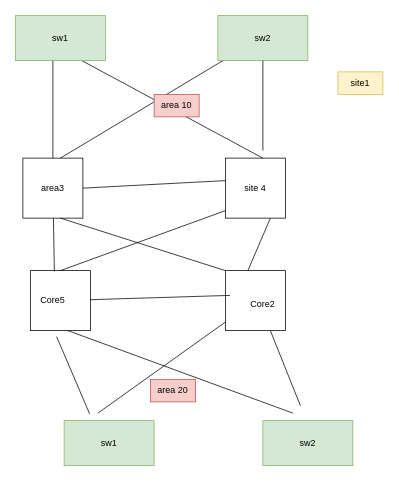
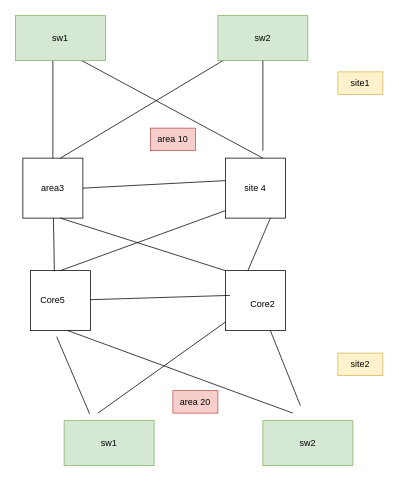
node "area 10": moved (177, 105) -> (173, 139)
node "site2": added
node "area 20": moved (173, 390) -> (195, 402)
